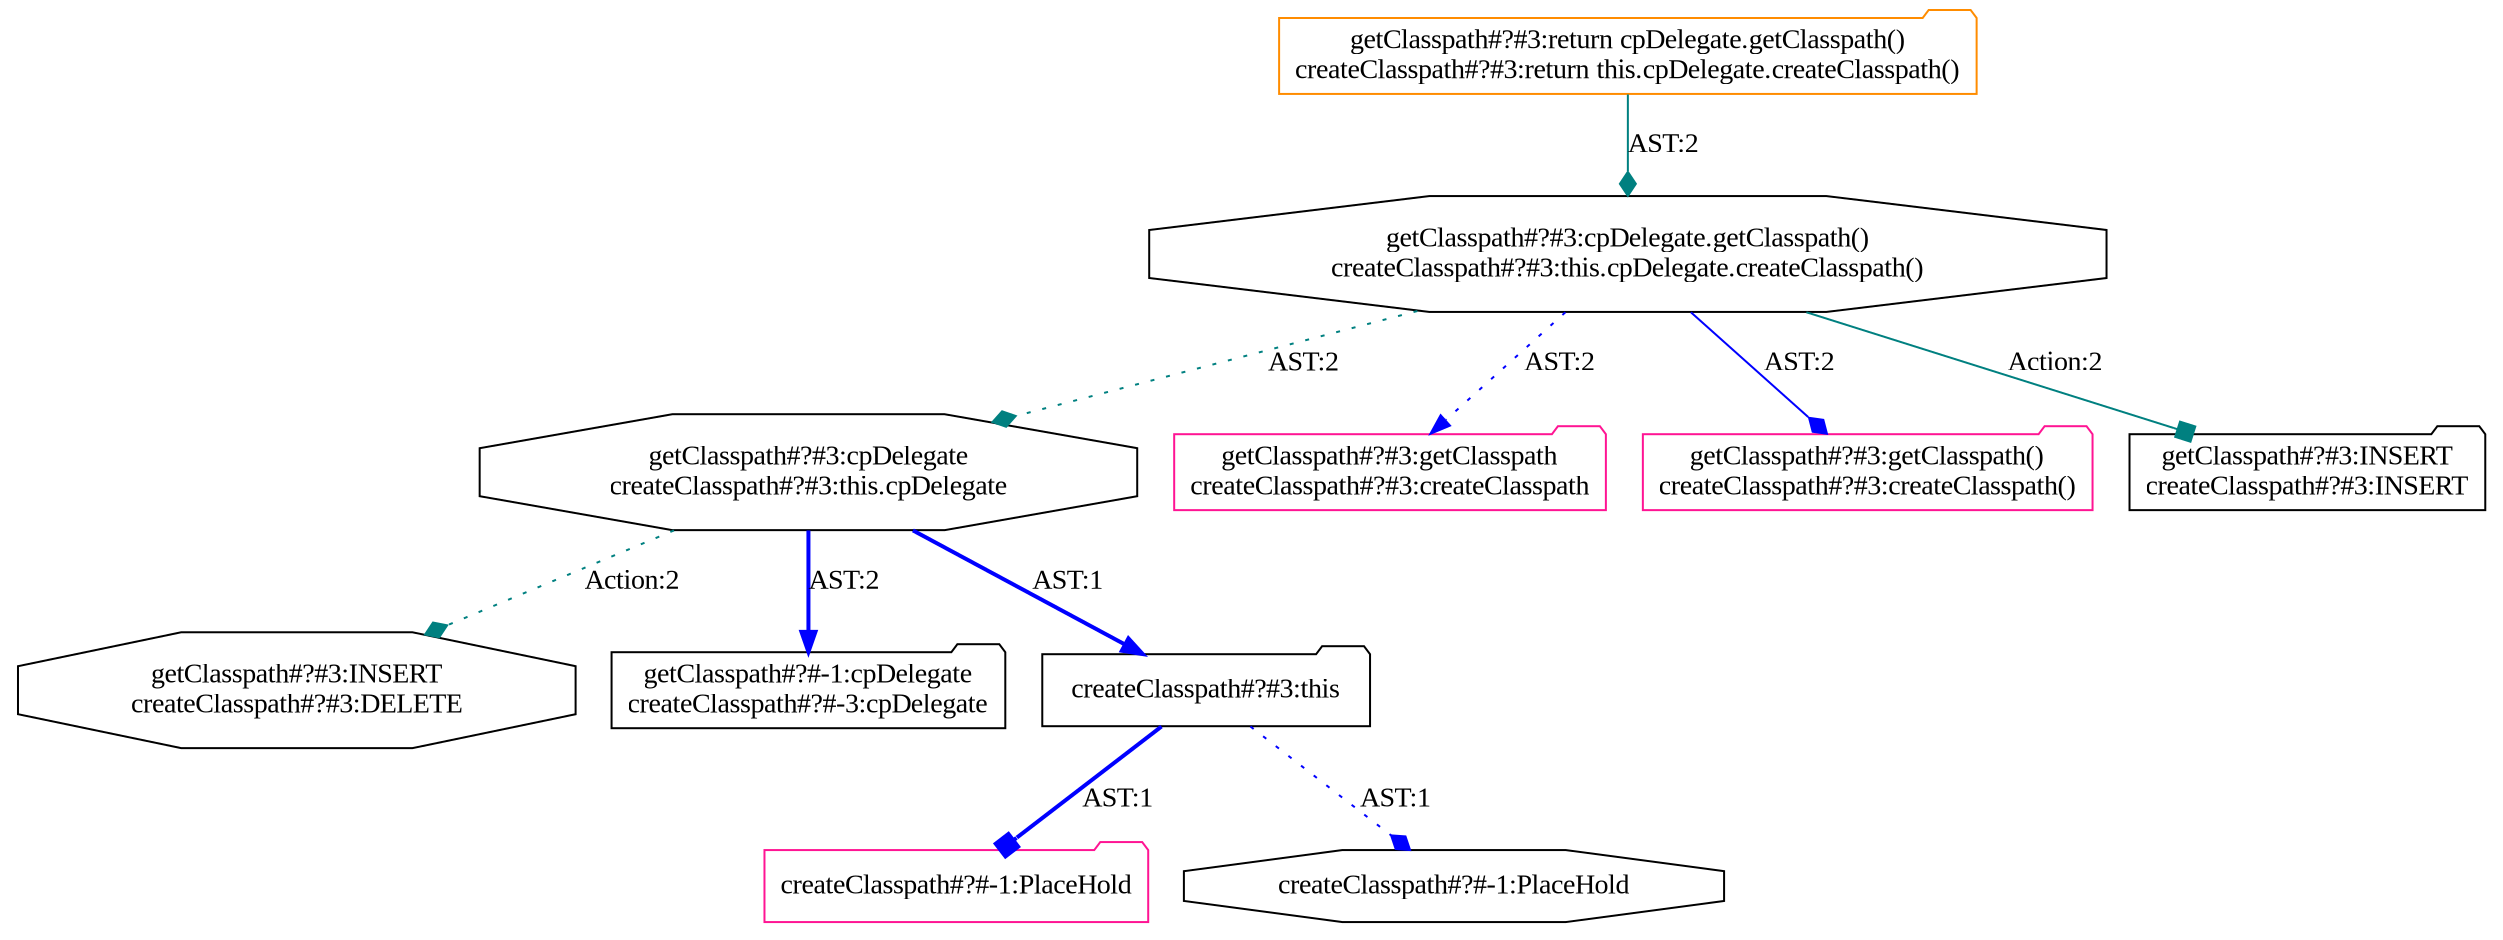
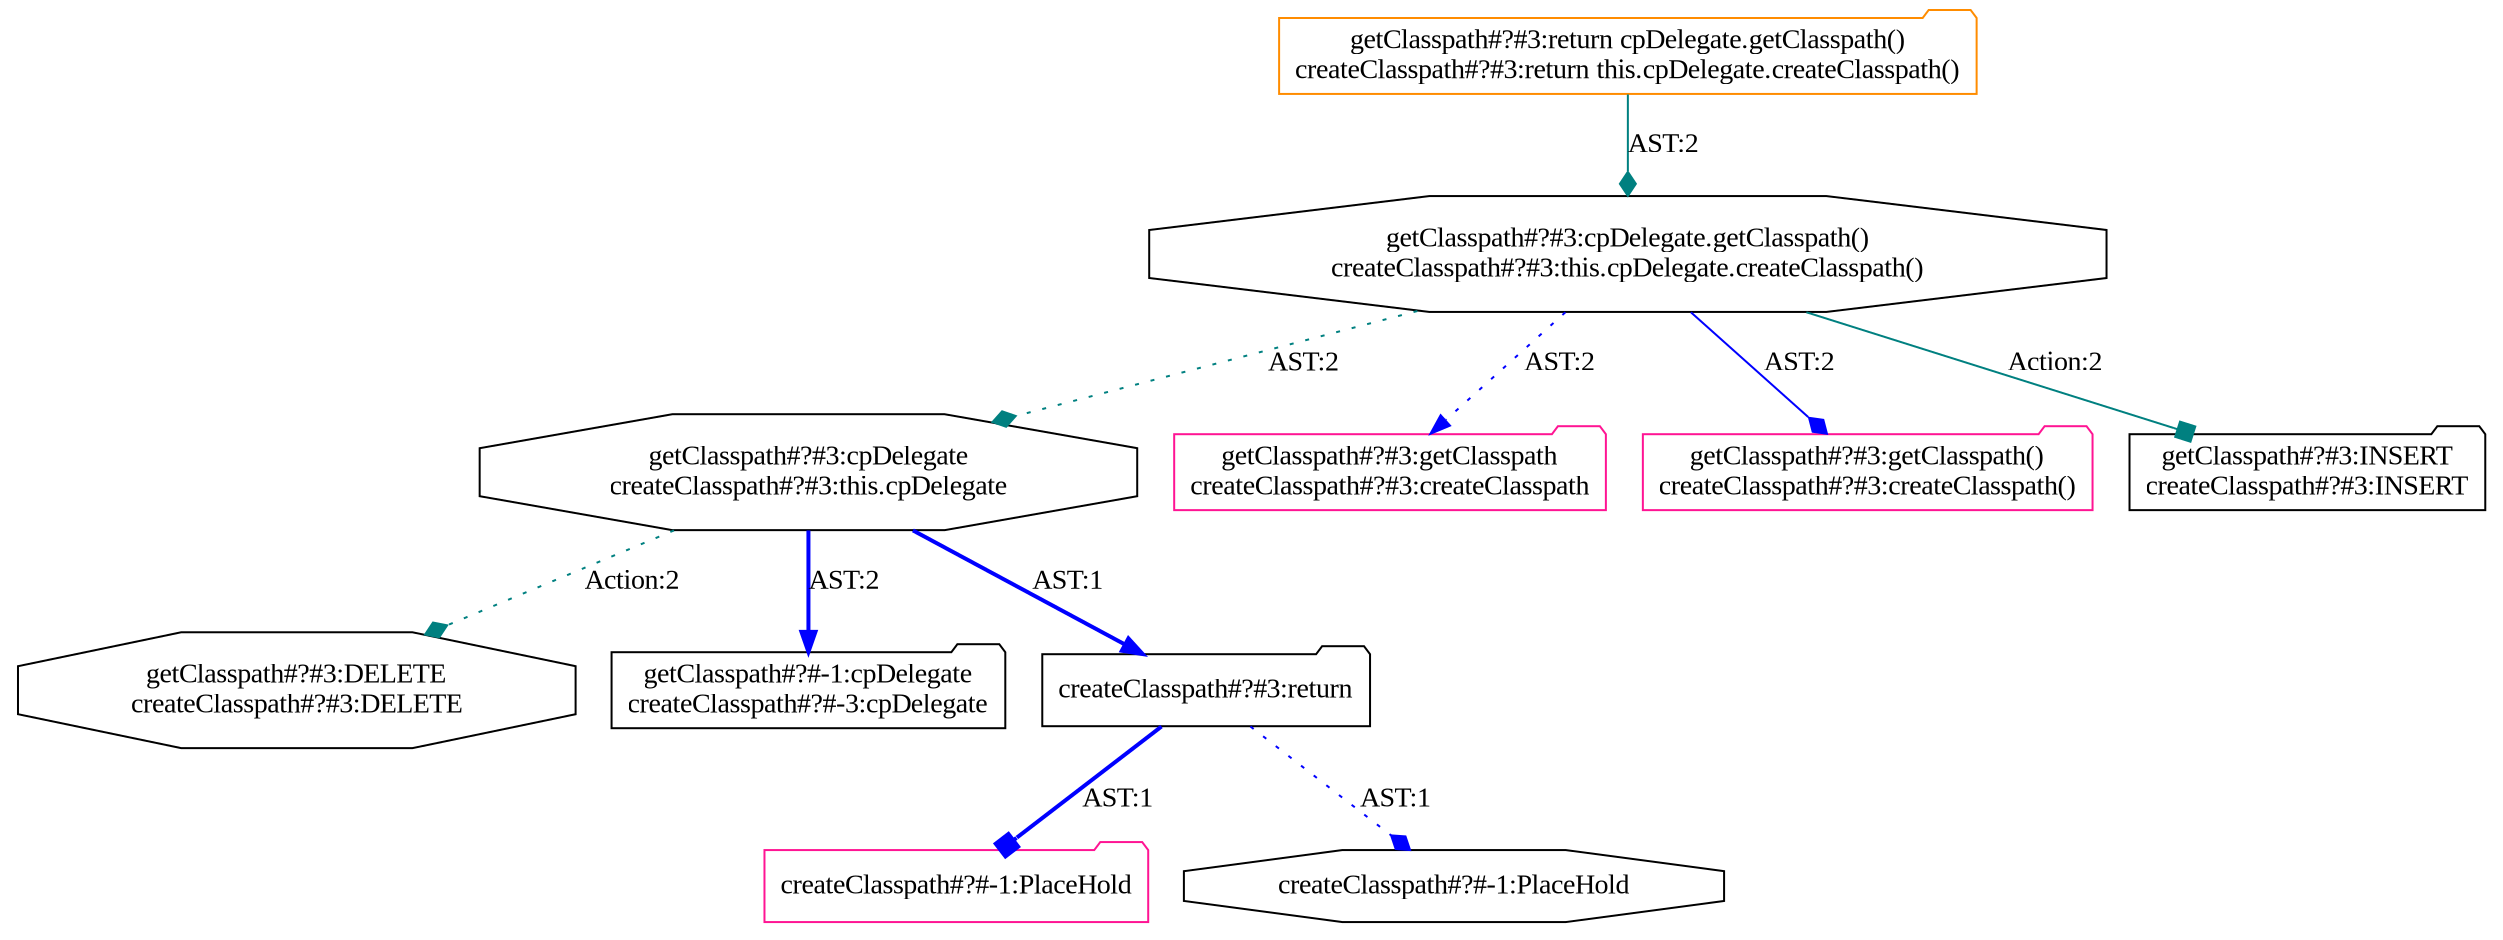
node "getClasspath#?#3:INSERT createClasspath#?#3:DELETE": label "getClasspath#?#3:INSERT createClasspath#?#3:DELETE" -> "getClasspath#?#3:DELETE createClasspath#?#3:DELETE"
node "createClasspath#?#3:this": label "createClasspath#?#3:this" -> "createClasspath#?#3:return"
